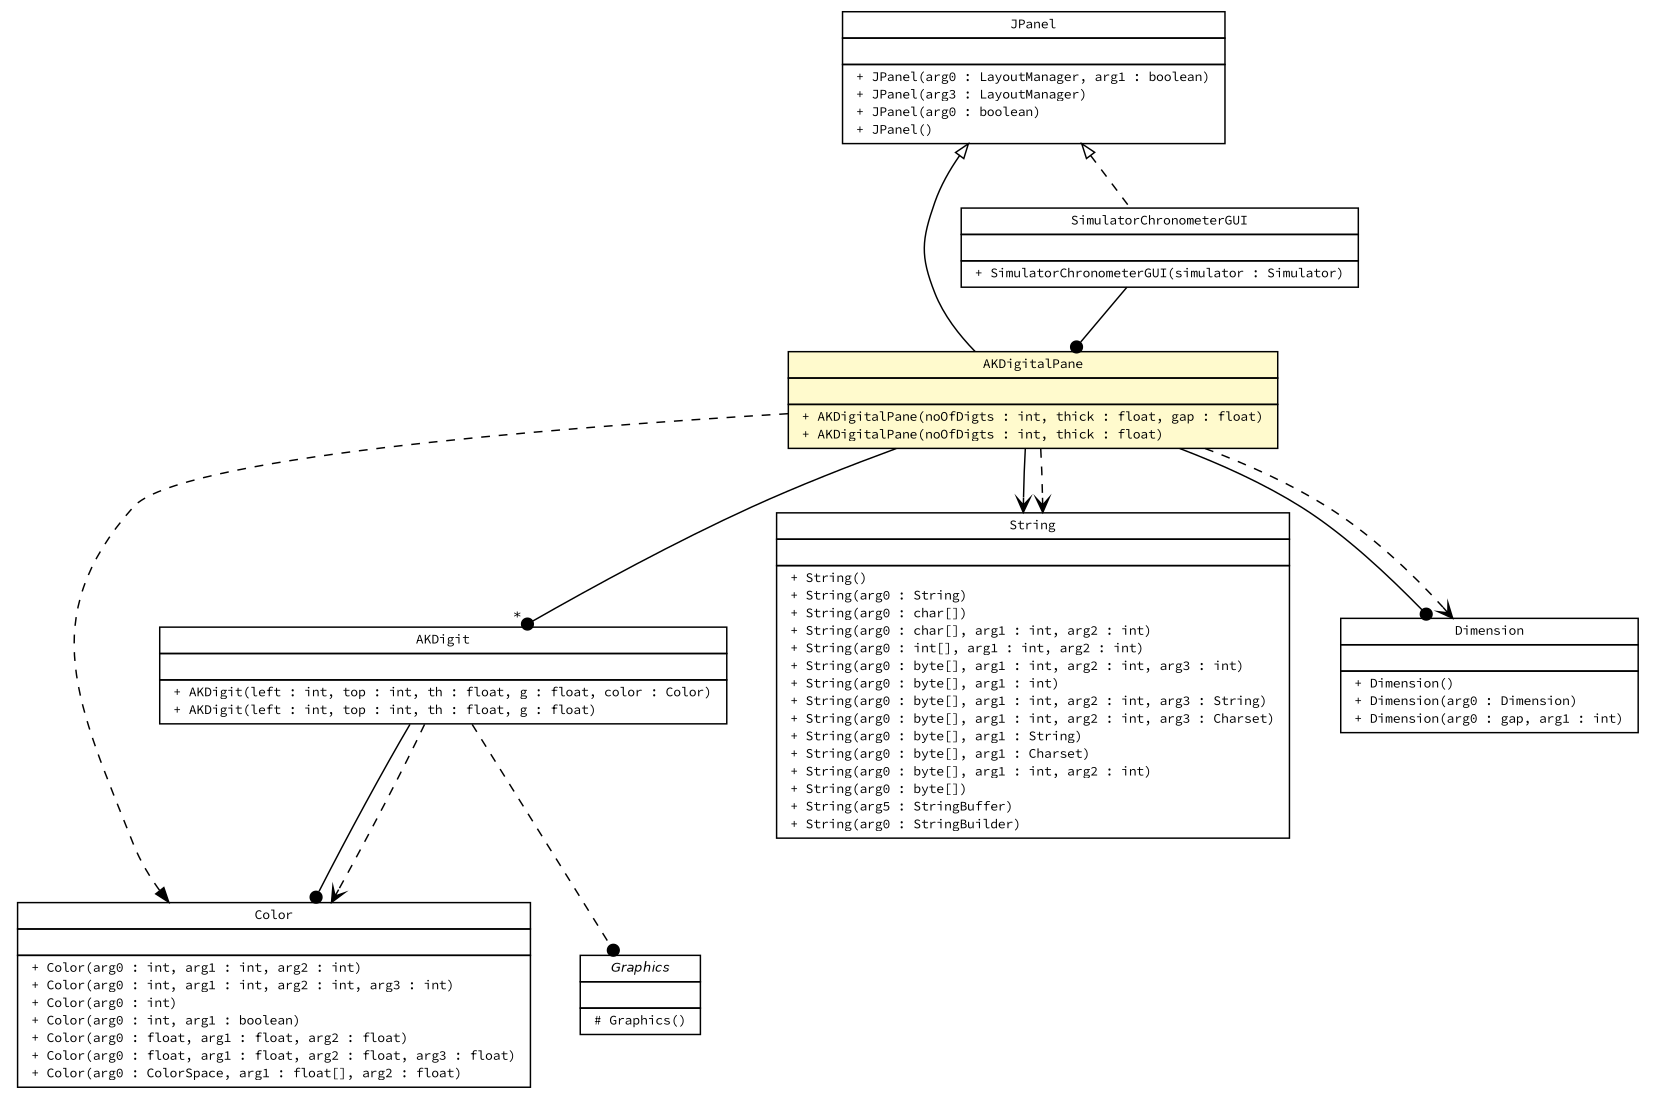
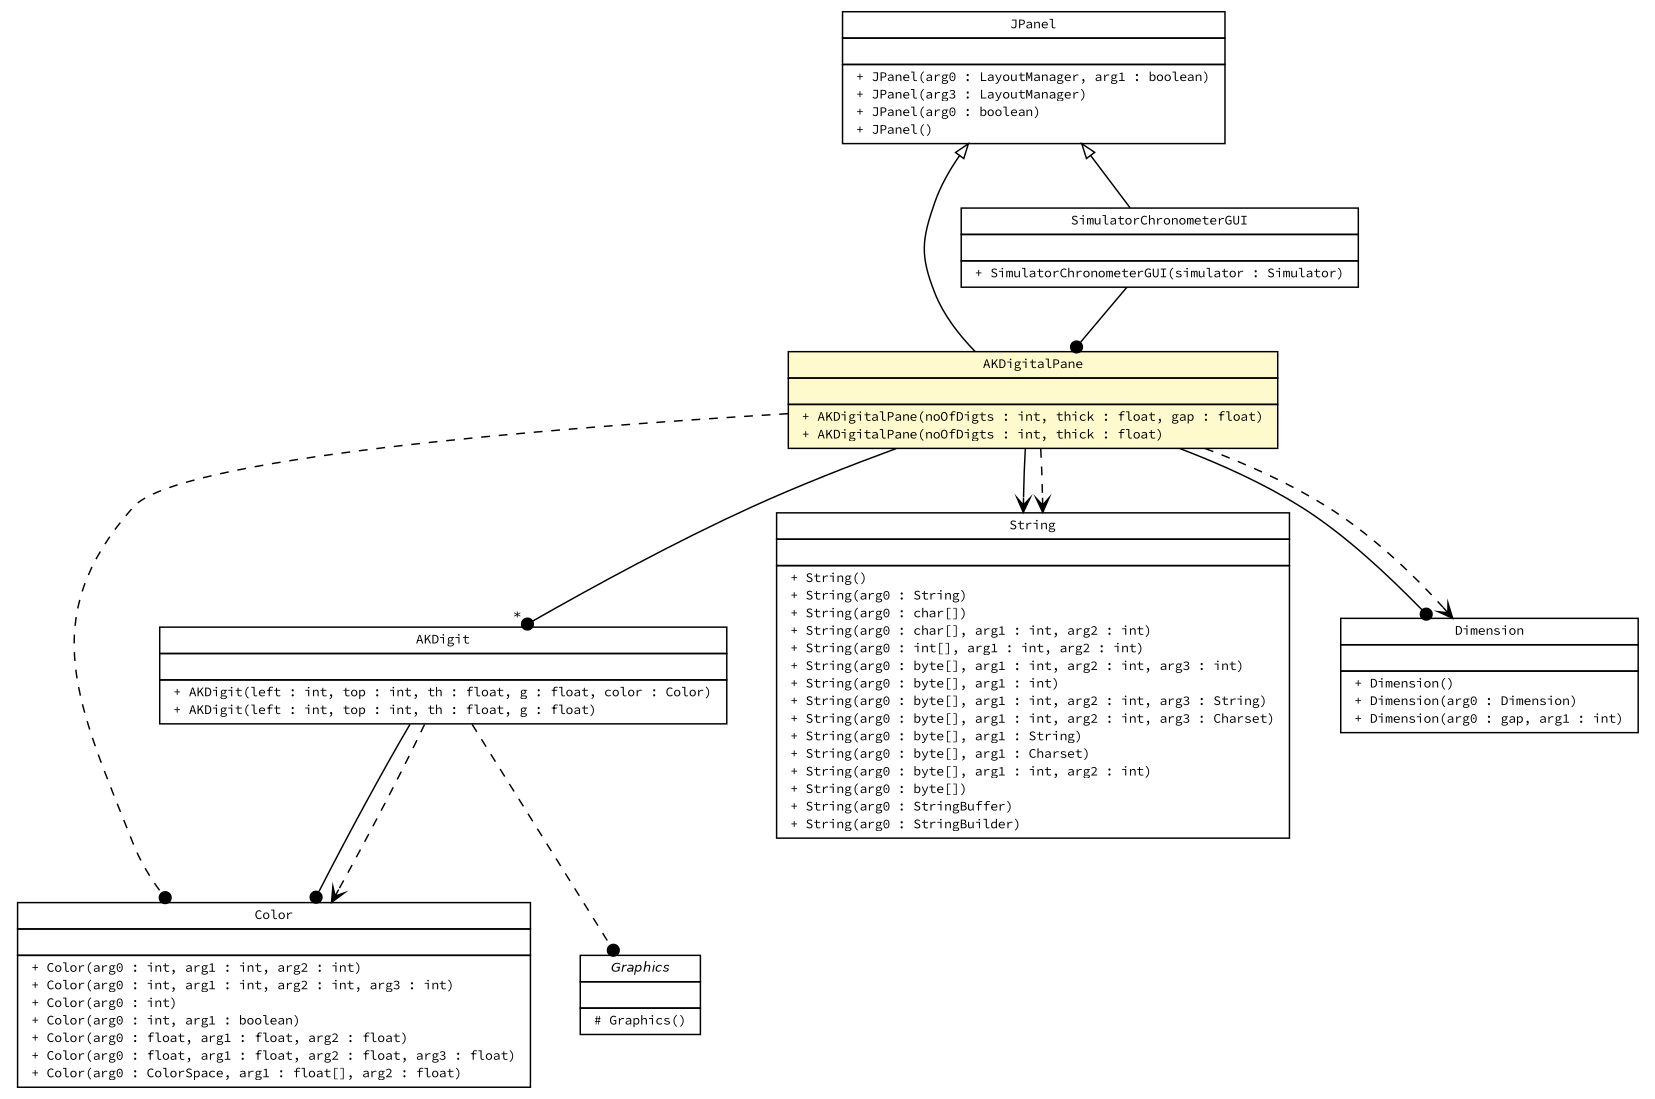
edge "SimulatorChronometerGUI" -> "JPanel": style dashed -> solid
edge "AKDigitalPane" -> "Color": arrowhead normal -> dot
node "String": text "+ String(arg5 : StringBuffer)" -> "+ String(arg0 : StringBuffer)"
